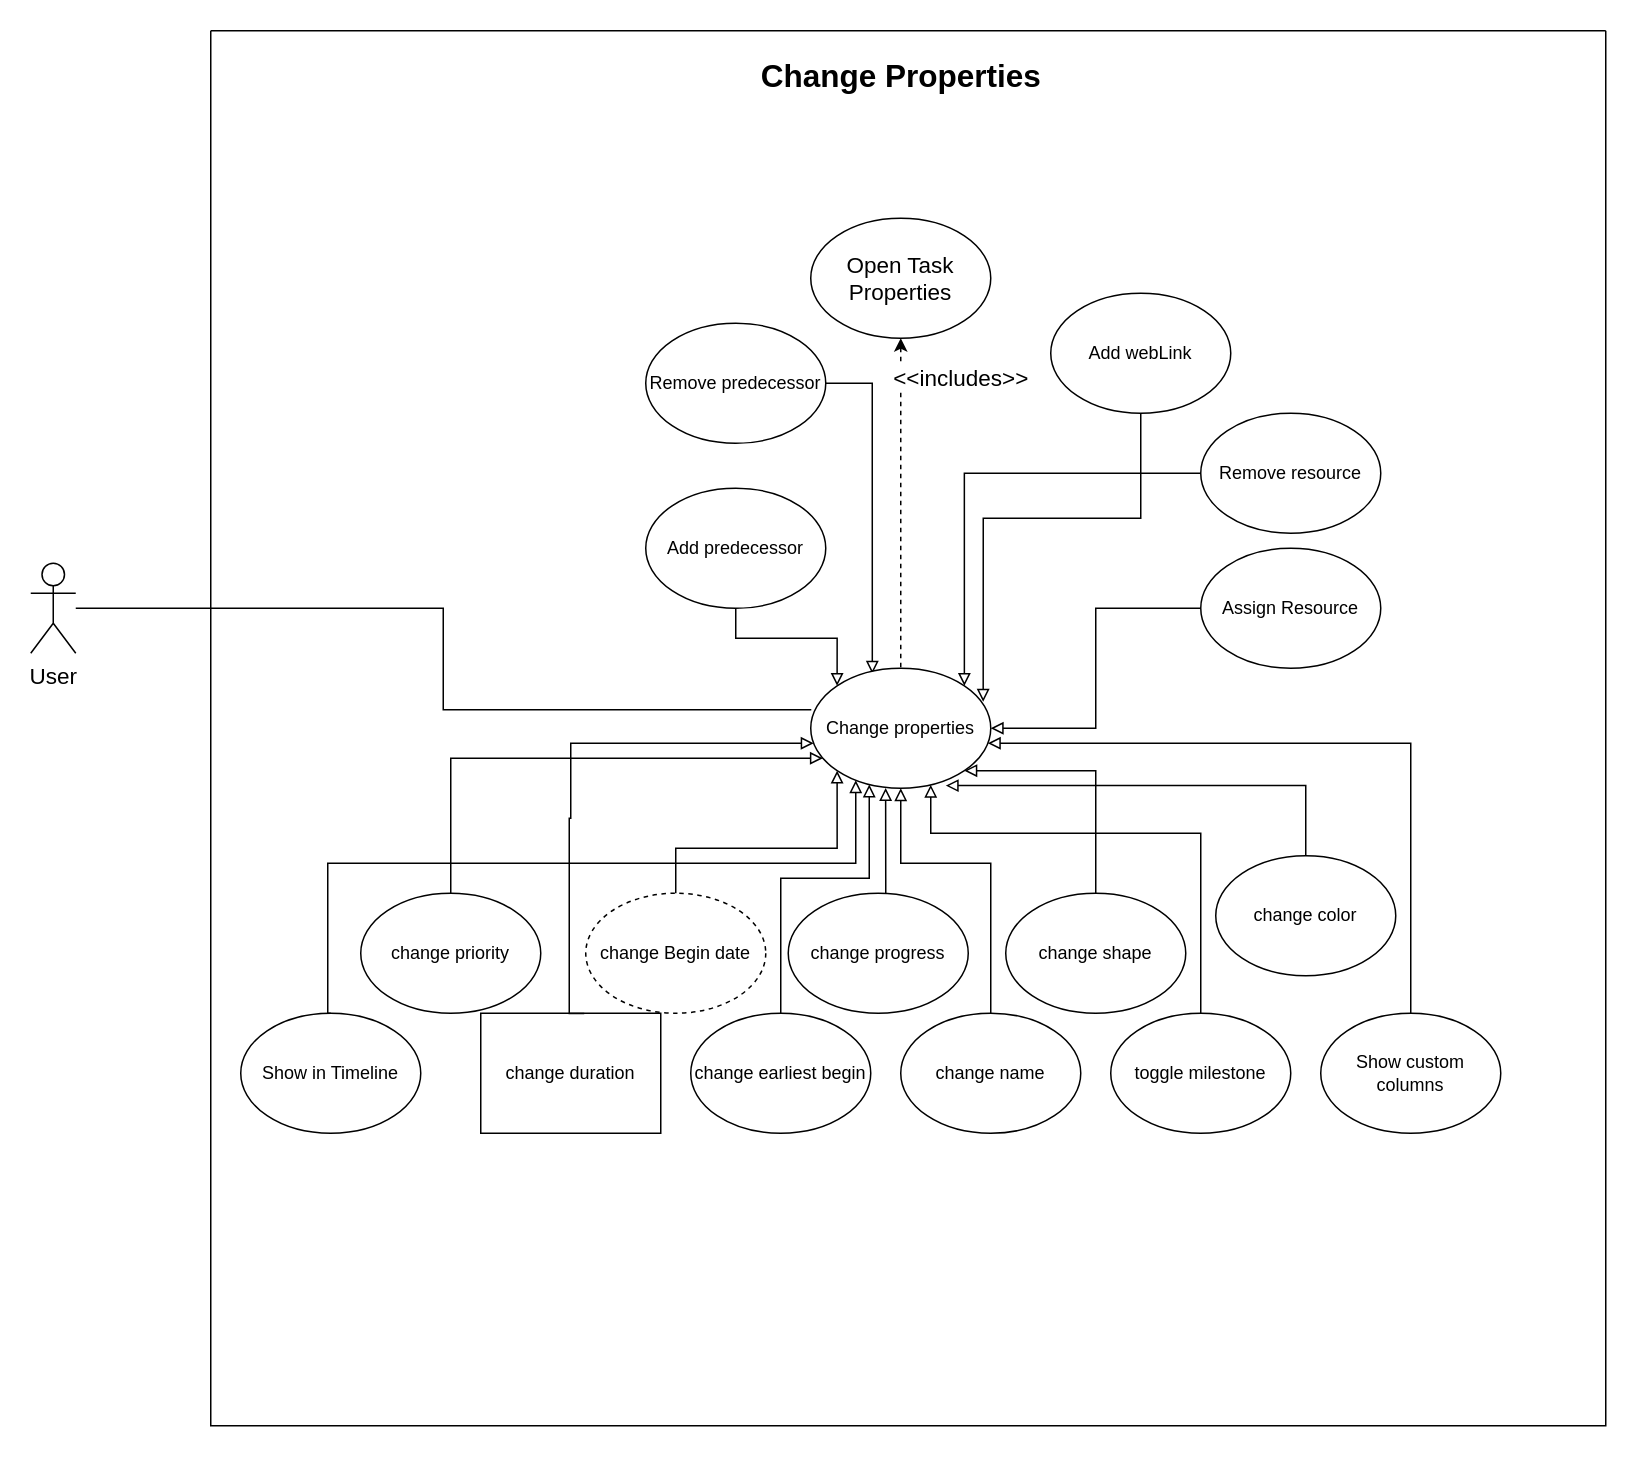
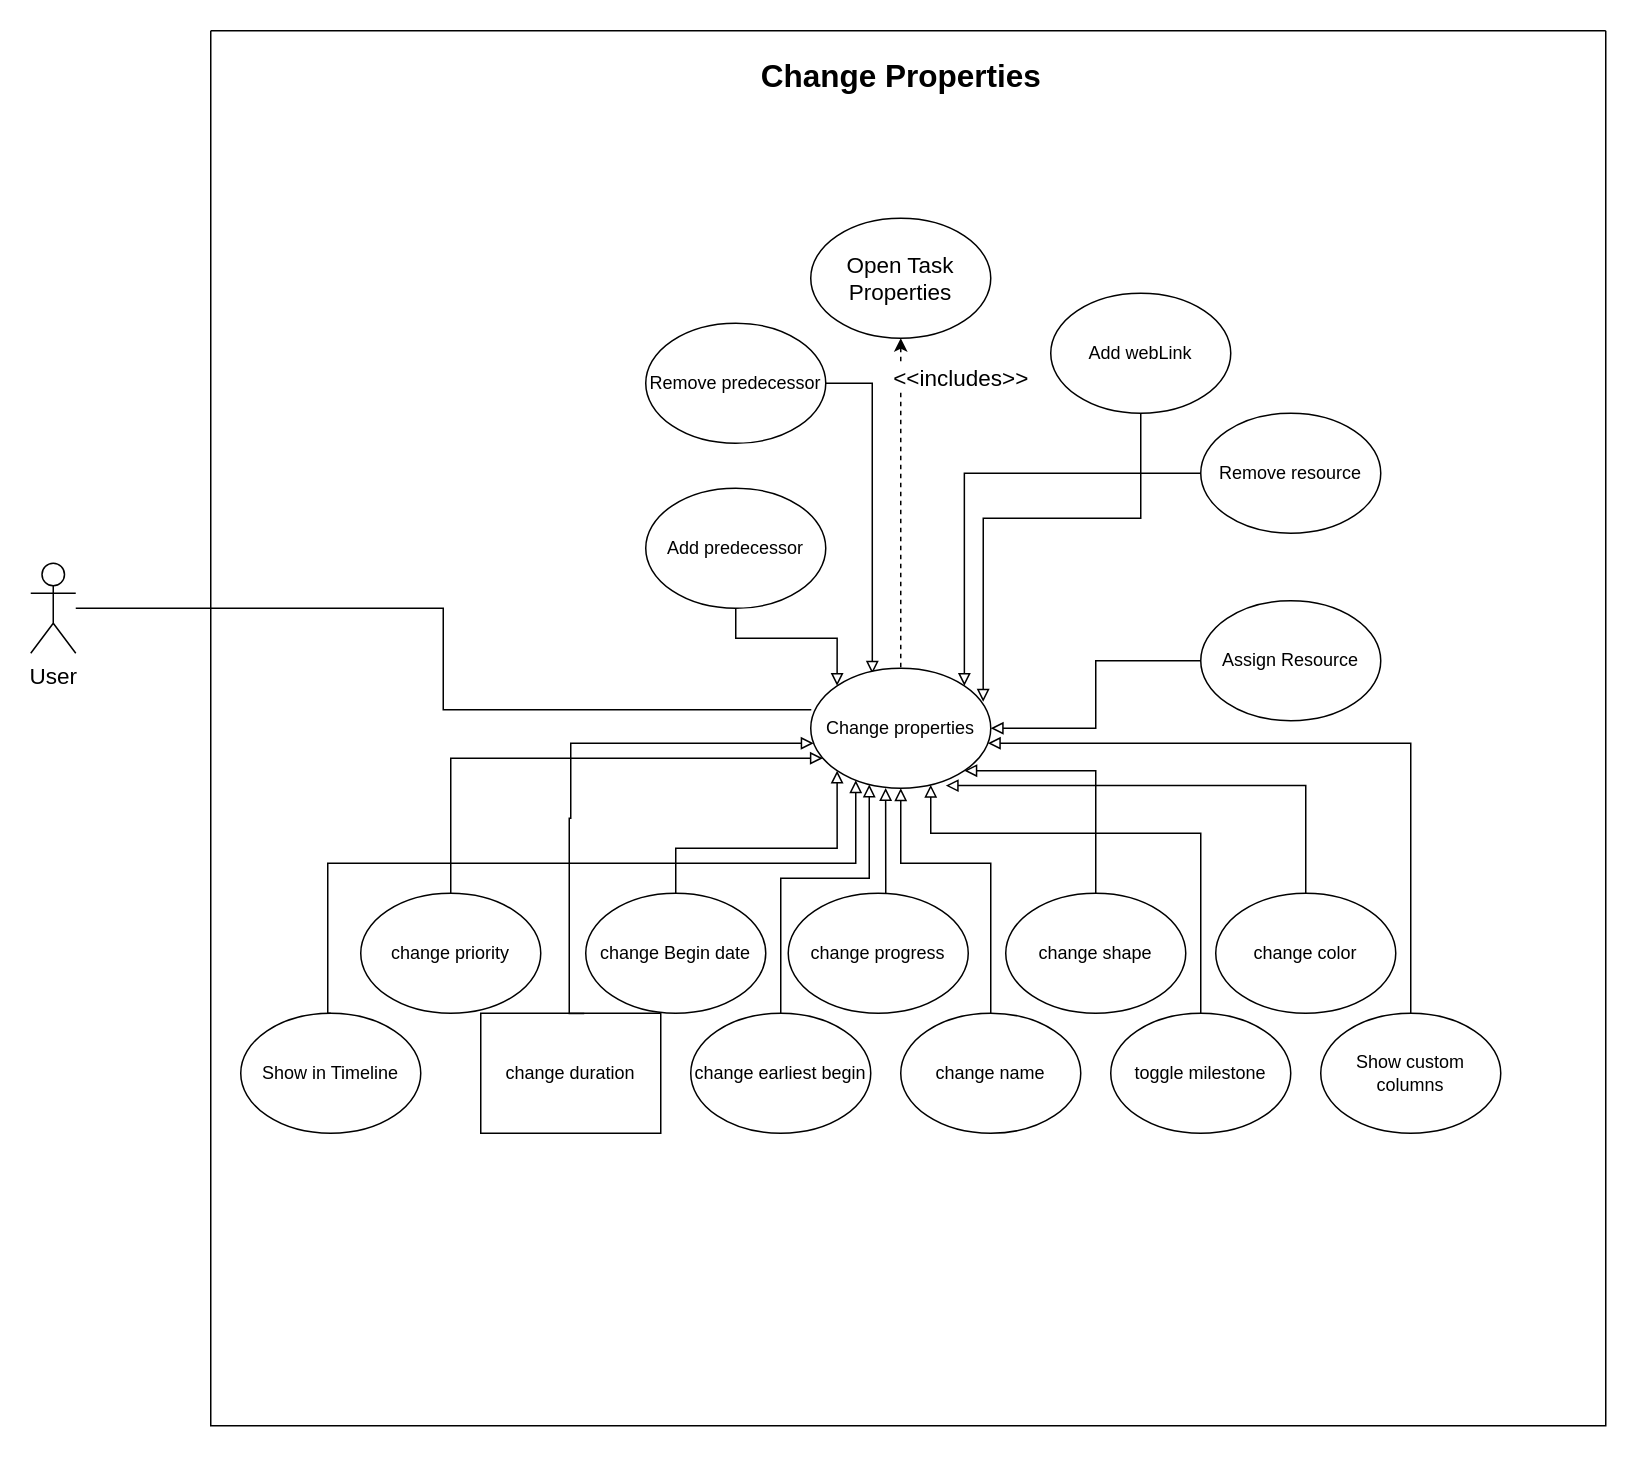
node "Assign Resource": moved (1291, 608) -> (1291, 661)
node "change color": moved (1306, 916) -> (1306, 953)
node "change Begin date": style dashed -> solid
